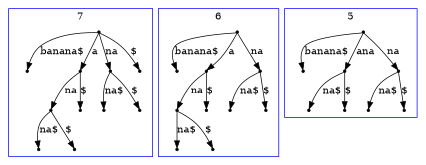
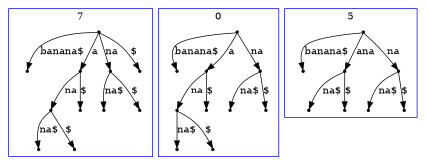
cluster "6": label "6" -> "0"
